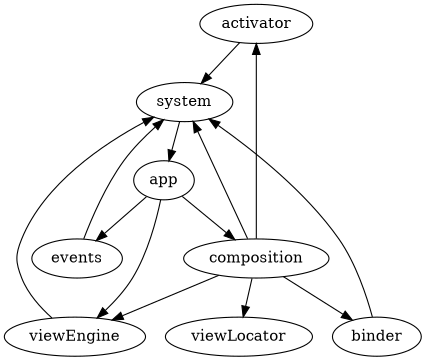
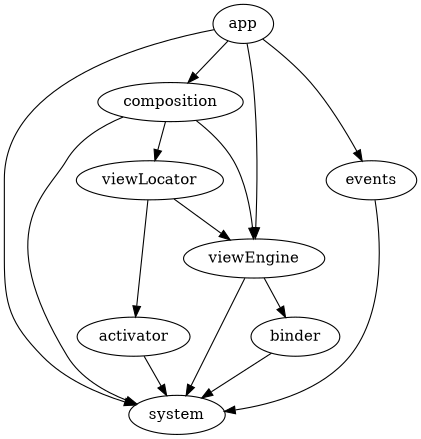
edge "system" -> "app": reversed
edge "composition" -> "activator": now "viewLocator" -> "activator"
edge "viewLocator" -> "viewEngine": added
edge "composition" -> "binder": now "viewEngine" -> "binder"
